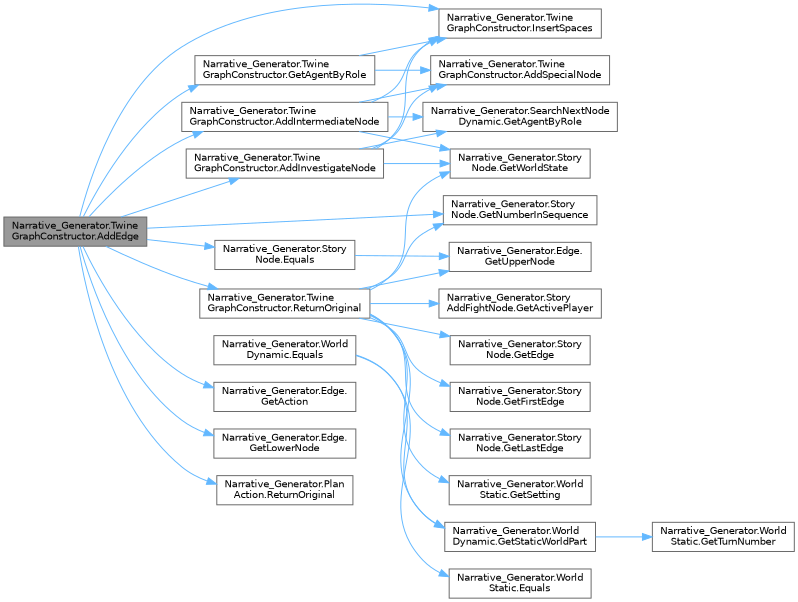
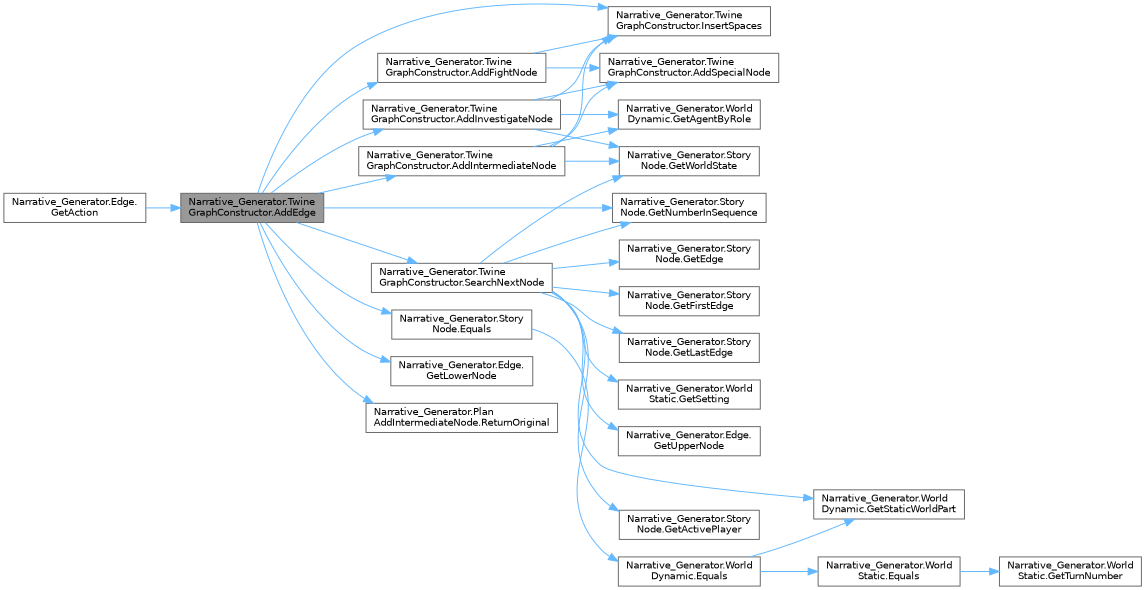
node "Narrative_Generator.Twine GraphConstructor.GetAgentByRole": label "Narrative_Generator.Twine GraphConstructor.GetAgentByRole" -> "Narrative_Generator.Twine GraphConstructor.AddFightNode"
node "Narrative_Generator.SearchNextNode Dynamic.GetAgentByRole": label "Narrative_Generator.SearchNextNode Dynamic.GetAgentByRole" -> "Narrative_Generator.World Dynamic.GetAgentByRole"
edge "Narrative_Generator.Story Node.Equals" -> "Narrative_Generator.Edge. GetUpperNode": now "Narrative_Generator.Story Node.Equals" -> "Narrative_Generator.World Dynamic.Equals"
node "Narrative_Generator.Twine GraphConstructor.ReturnOriginal": label "Narrative_Generator.Twine GraphConstructor.ReturnOriginal" -> "Narrative_Generator.Twine GraphConstructor.SearchNextNode"
node "Narrative_Generator.Story AddFightNode.GetActivePlayer": label "Narrative_Generator.Story AddFightNode.GetActivePlayer" -> "Narrative_Generator.Story Node.GetActivePlayer"
edge "Narrative_Generator.Twine GraphConstructor.AddEdge" -> "Narrative_Generator.Edge. GetAction": reversed
node "Narrative_Generator.Plan Action.ReturnOriginal": label "Narrative_Generator.Plan Action.ReturnOriginal" -> "Narrative_Generator.Plan AddIntermediateNode.ReturnOriginal"
edge "Narrative_Generator.World Dynamic.GetStaticWorldPart" -> "Narrative_Generator.World Static.GetTurnNumber": now "Narrative_Generator.World Static.Equals" -> "Narrative_Generator.World Static.GetTurnNumber"
